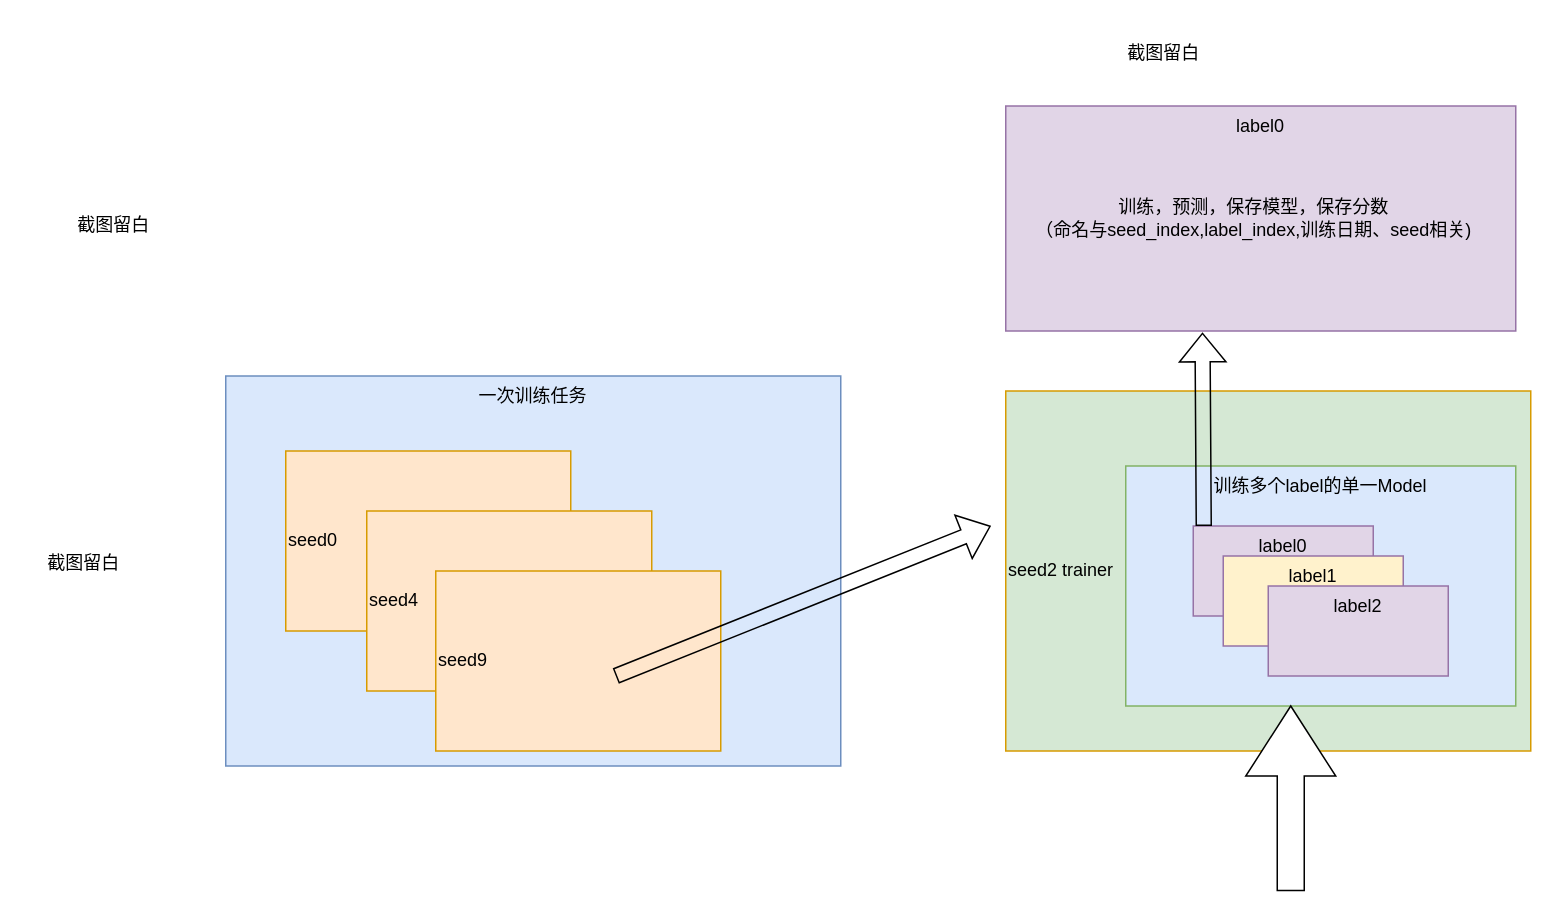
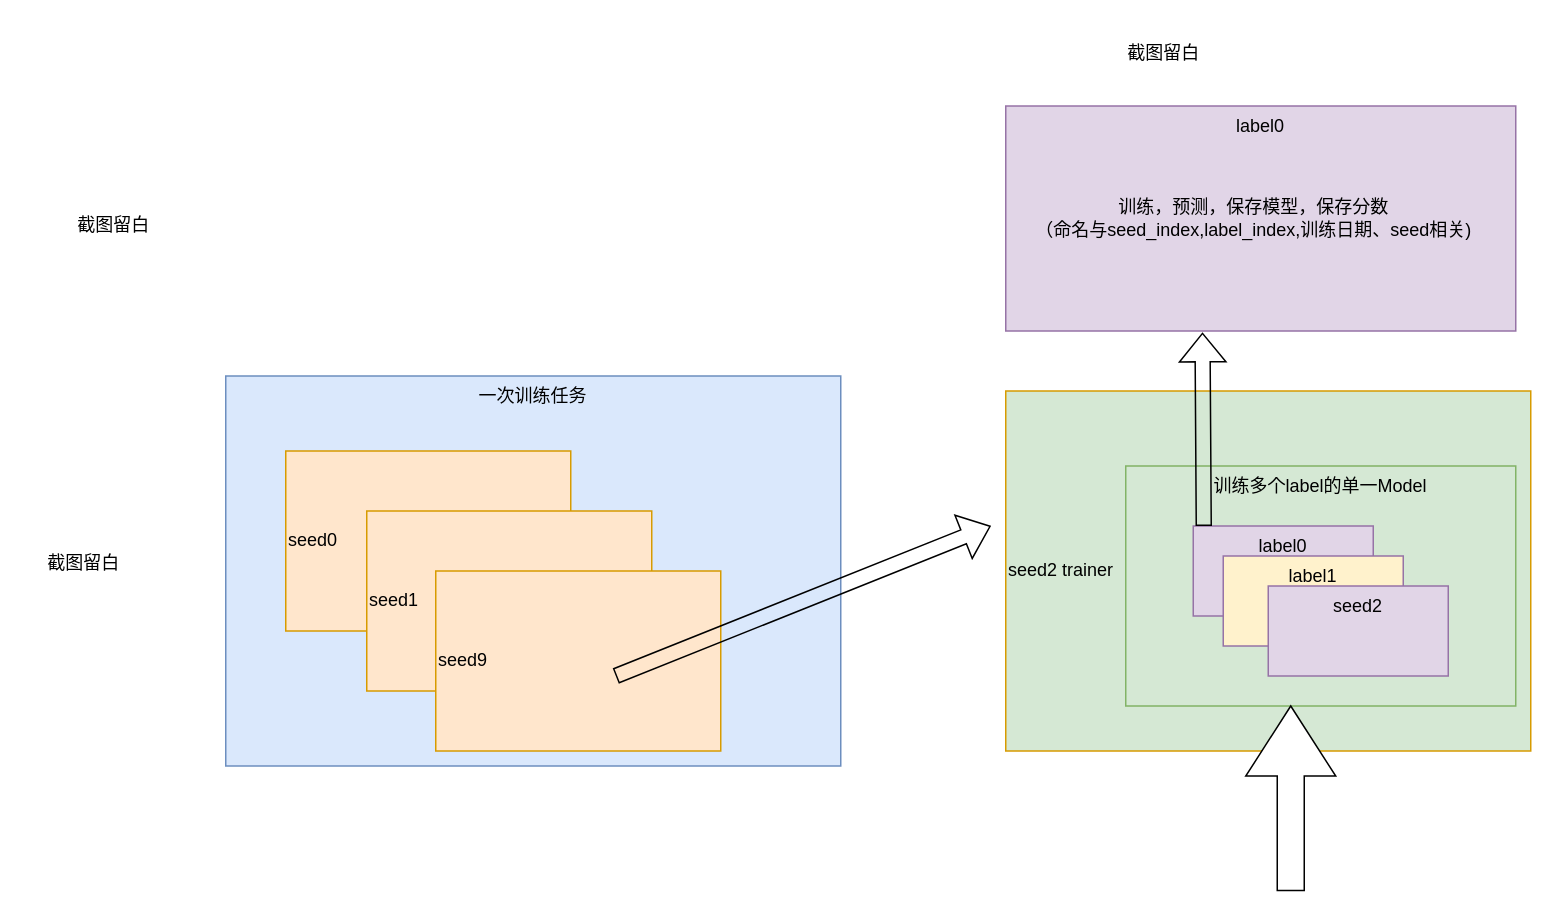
node "训练多个label的单一Model": fillcolor #dae8fc -> #d5e8d4
node "seed4": label "seed4" -> "seed1"
node "label2": label "label2" -> "seed2"
